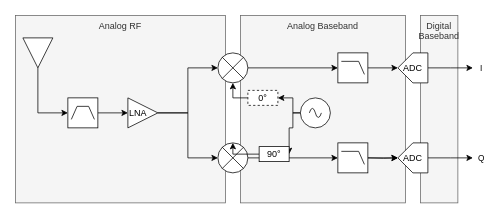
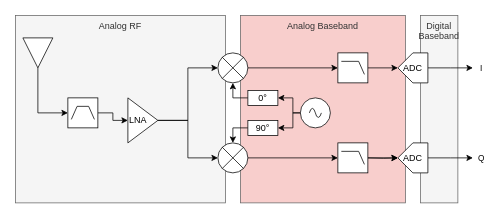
node "Analog Baseband": fillcolor #f5f5f5 -> #f8cecc
node "0°": style dashed -> solid
node "LNA": size 30x30 -> 30x45
node "90°": moved (274, 154) -> (263, 128)
